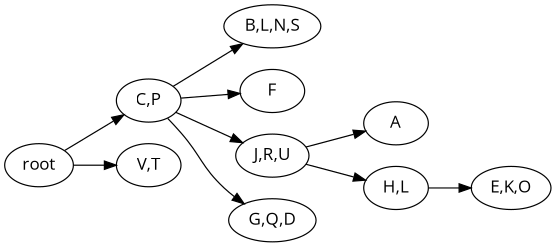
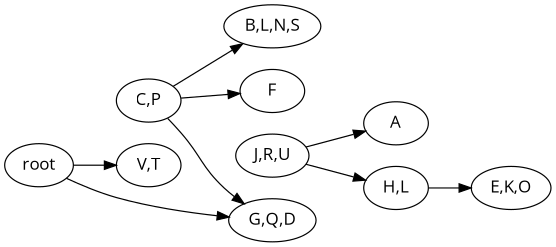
edge "C,P" -> "J,R,U": removed
edge "root" -> "C,P": now "root" -> "G,Q,D"
